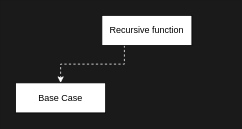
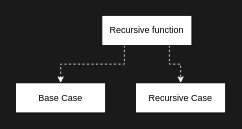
edge "Recursive function" -> "Recursive Case": added
node "Recursive Case": added
